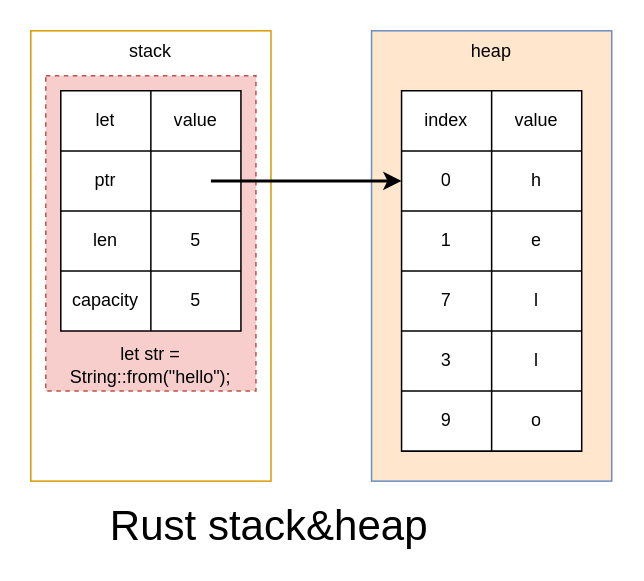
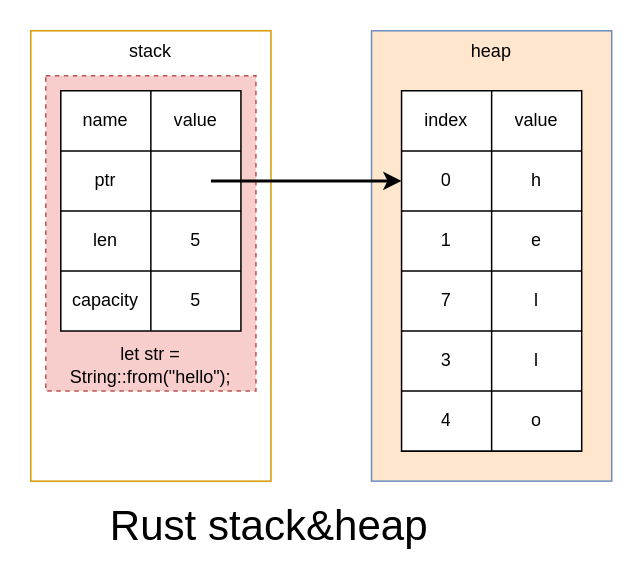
node "let": label "let" -> "name"
node "9": label "9" -> "4"
